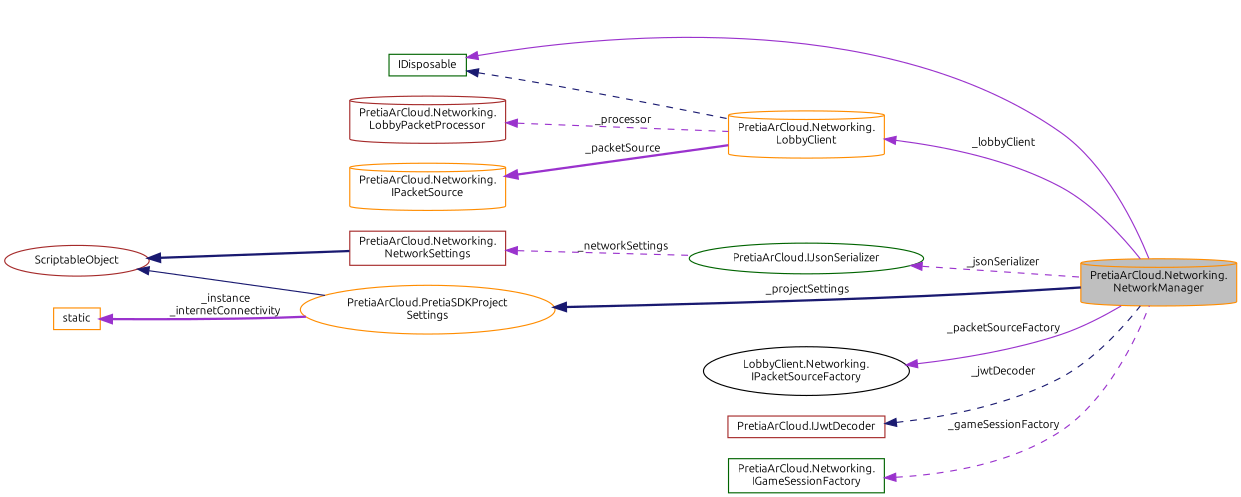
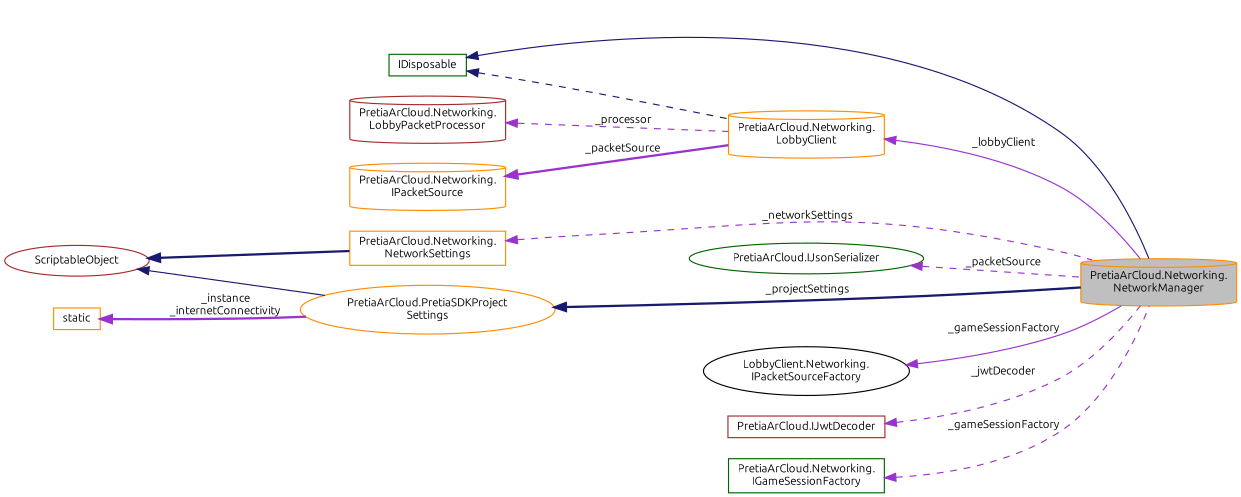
edge "PretiaArCloud.Networking. NetworkManager" -> "IDisposable": color darkorchid3 -> midnightblue
node "PretiaArCloud.Networking. NetworkSettings": color brown -> darkorange
edge "PretiaArCloud.IJsonSerializer" -> "PretiaArCloud.Networking. NetworkSettings": now "PretiaArCloud.Networking. NetworkManager" -> "PretiaArCloud.Networking. NetworkSettings"
edge "PretiaArCloud.Networking. NetworkManager" -> "PretiaArCloud.IJsonSerializer": label " _jsonSerializer" -> " _packetSource"
edge "PretiaArCloud.Networking. NetworkManager" -> "LobbyClient.Networking. IPacketSourceFactory": label " _packetSourceFactory" -> " _gameSessionFactory"
edge "PretiaArCloud.Networking. NetworkManager" -> "PretiaArCloud.IJwtDecoder": color midnightblue -> darkorchid3
